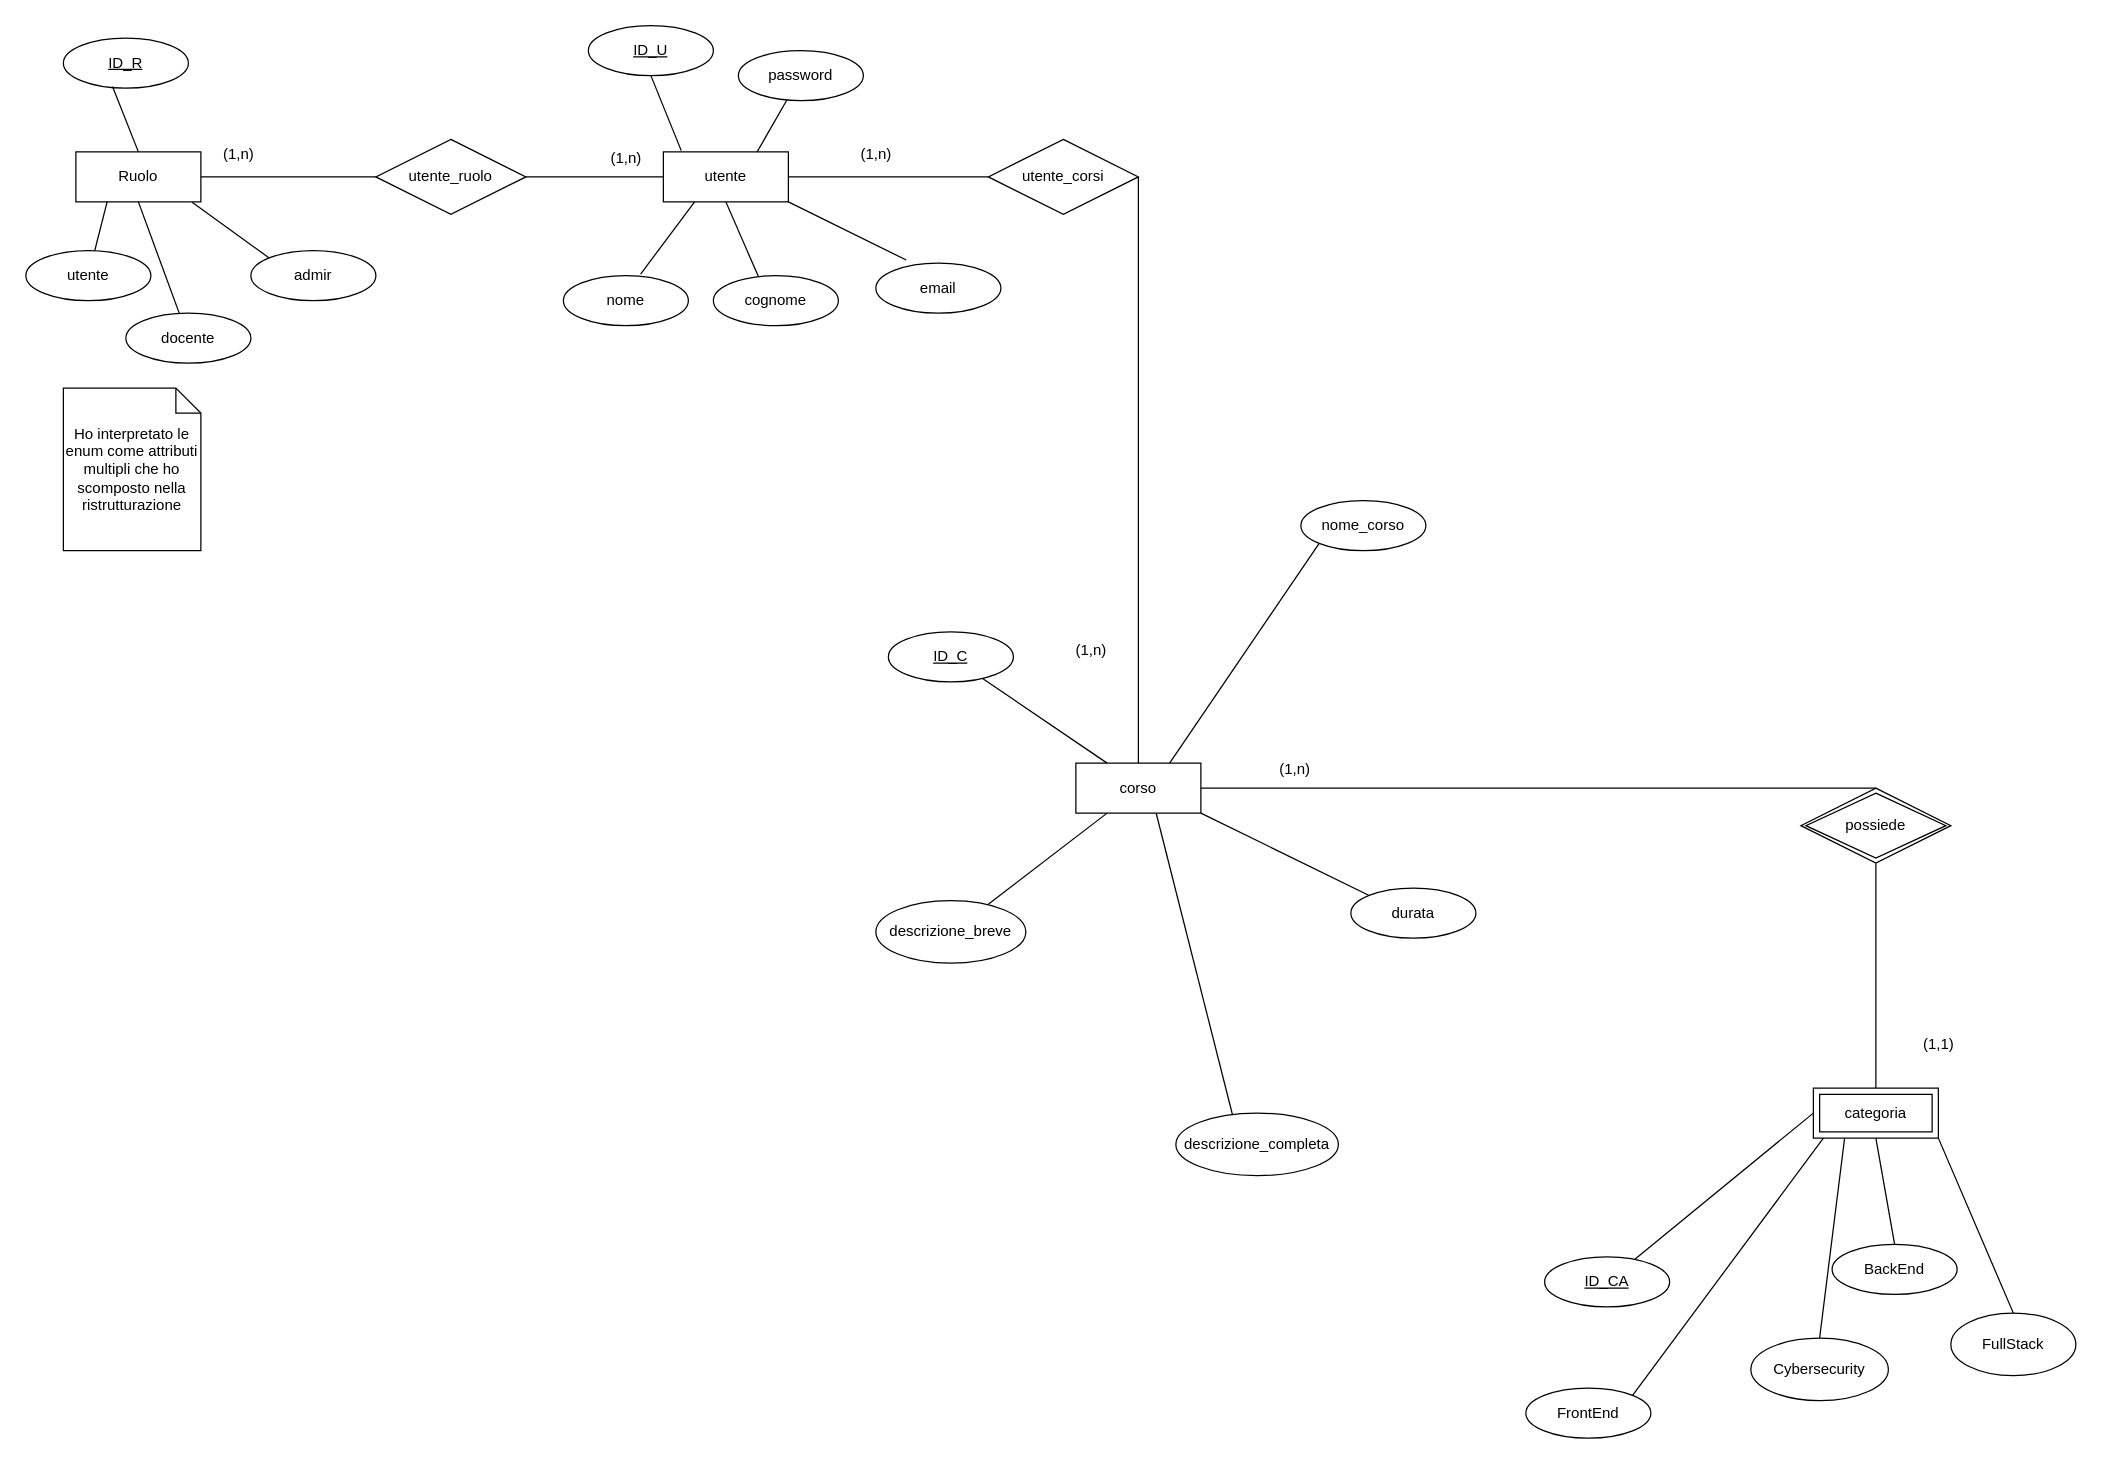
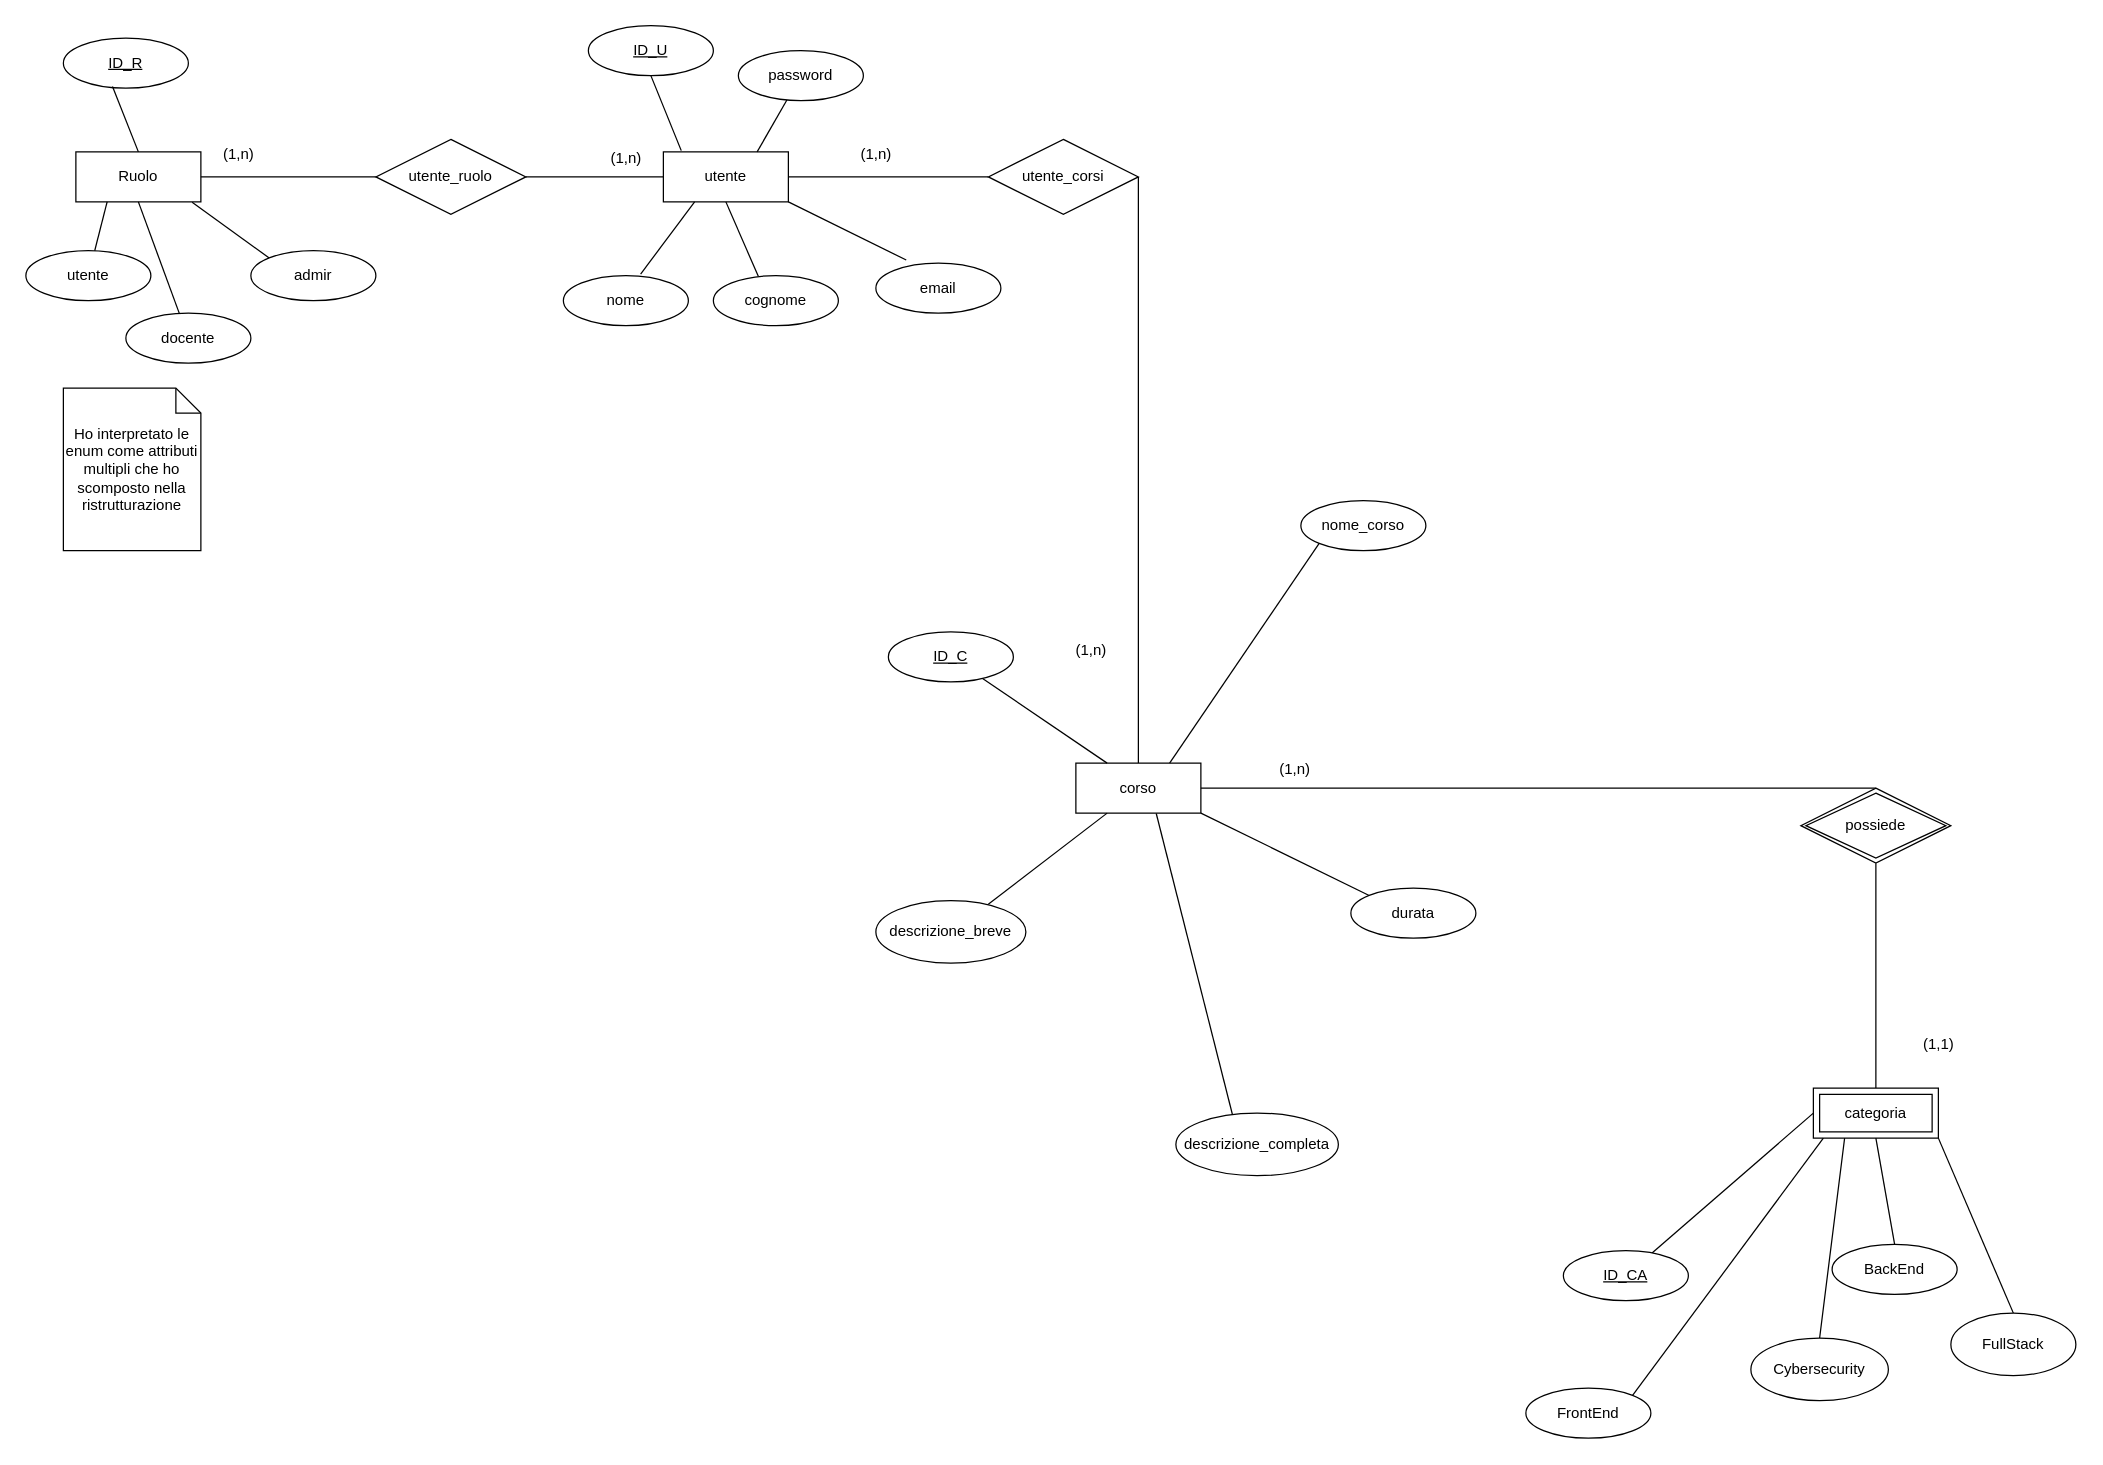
node "ID_CA": moved (1607, 1282) -> (1626, 1276)
